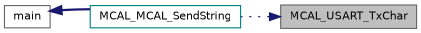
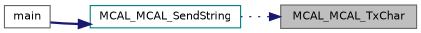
edge "MCAL_MCAL_SendString" -> "main": reversed
node "MCAL_USART_TxChar": label "MCAL_USART_TxChar" -> "MCAL_MCAL_TxChar"
